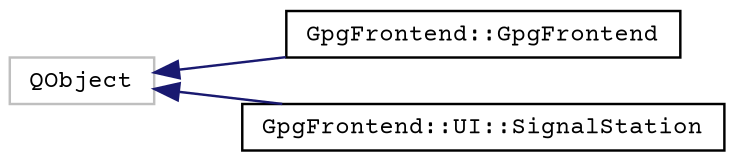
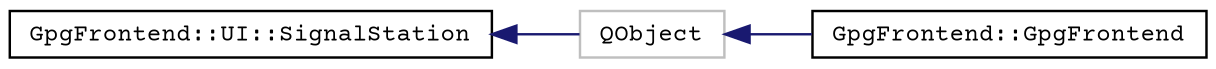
edge "GpgFrontend::UI::SignalStation" -> "QObject": reversed
